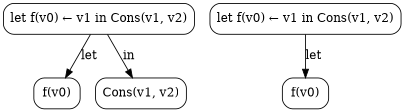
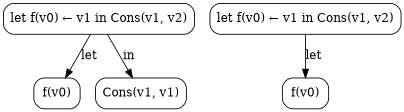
node "Cons(v1, v2)": label "Cons(v1, v2)" -> "Cons(v1, v1)"
